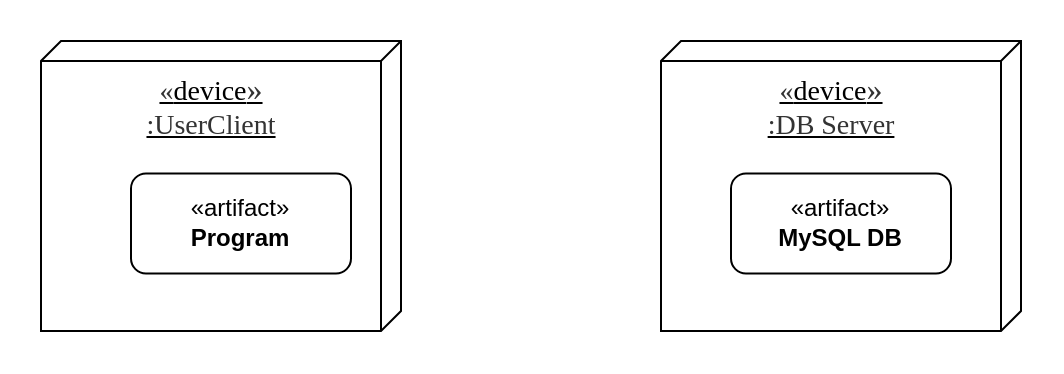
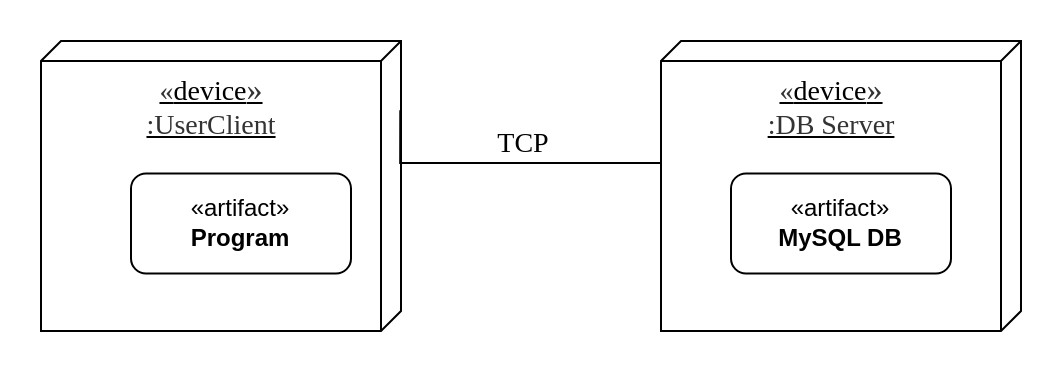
edge "«device» :UserClient" -- "«device» :DB Server": added, label "TCP"
